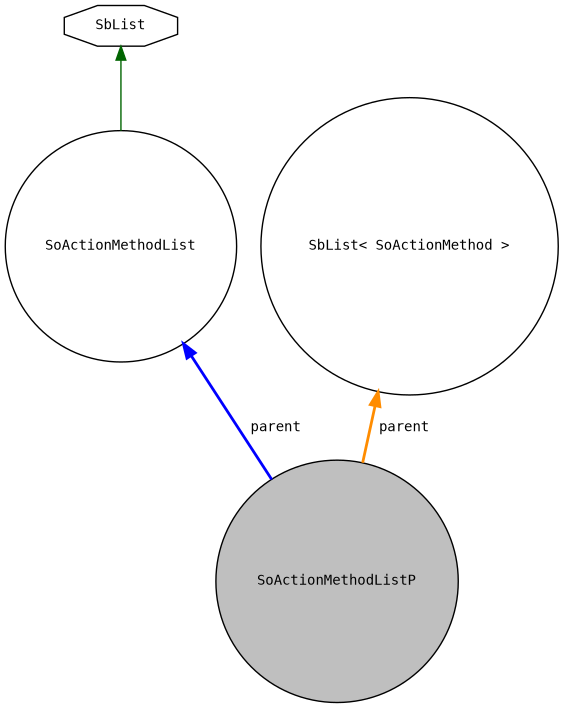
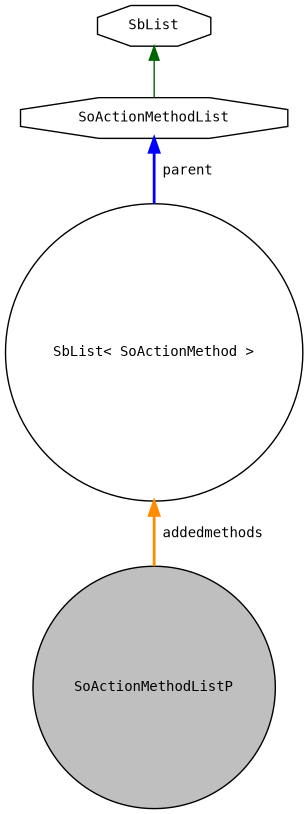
node "SoActionMethodList": shape circle -> octagon
edge "SoActionMethodListP" -> "SoActionMethodList": now "SbList< SoActionMethod >" -> "SoActionMethodList"
edge "SoActionMethodListP" -> "SbList< SoActionMethod >": label " parent" -> " addedmethods"
